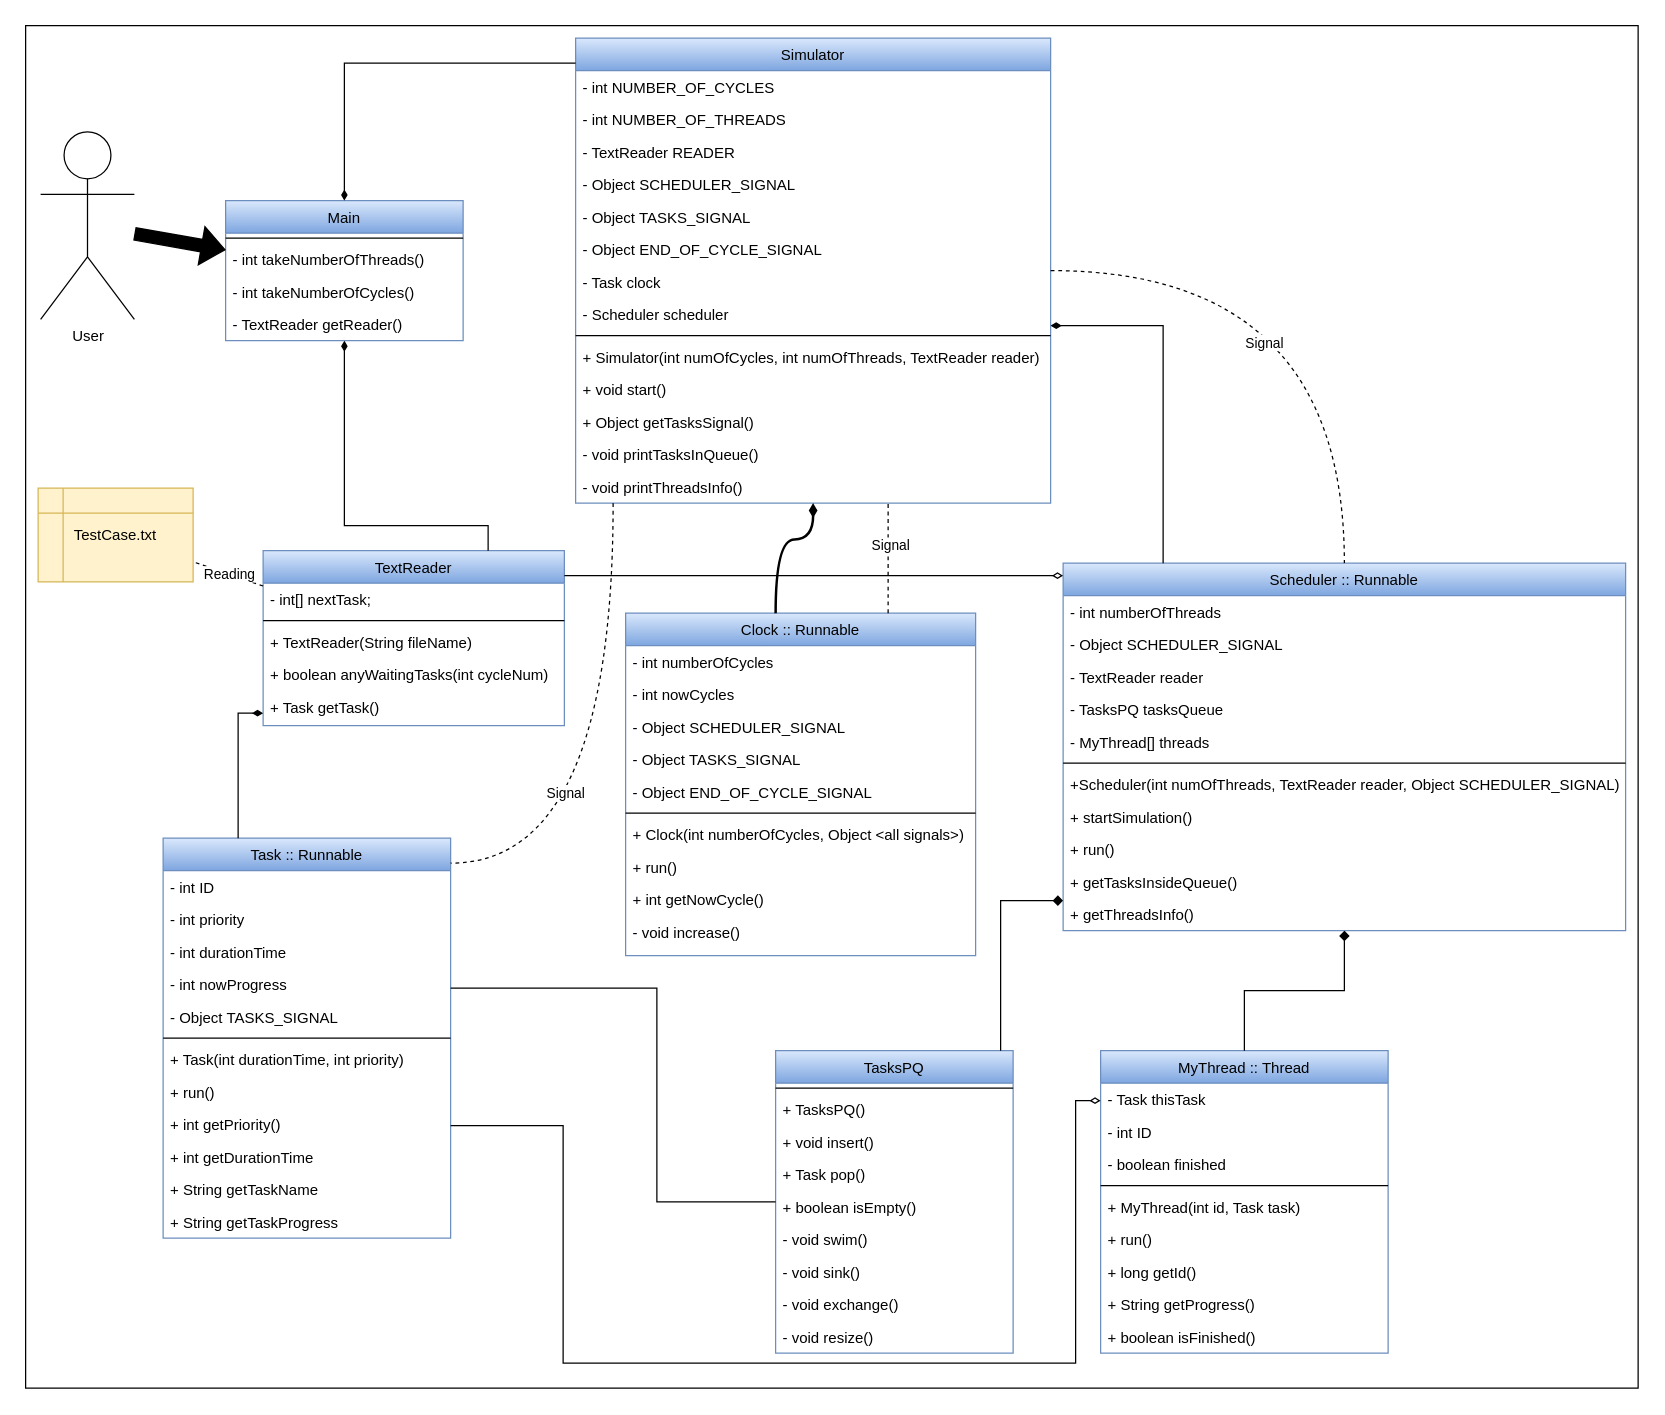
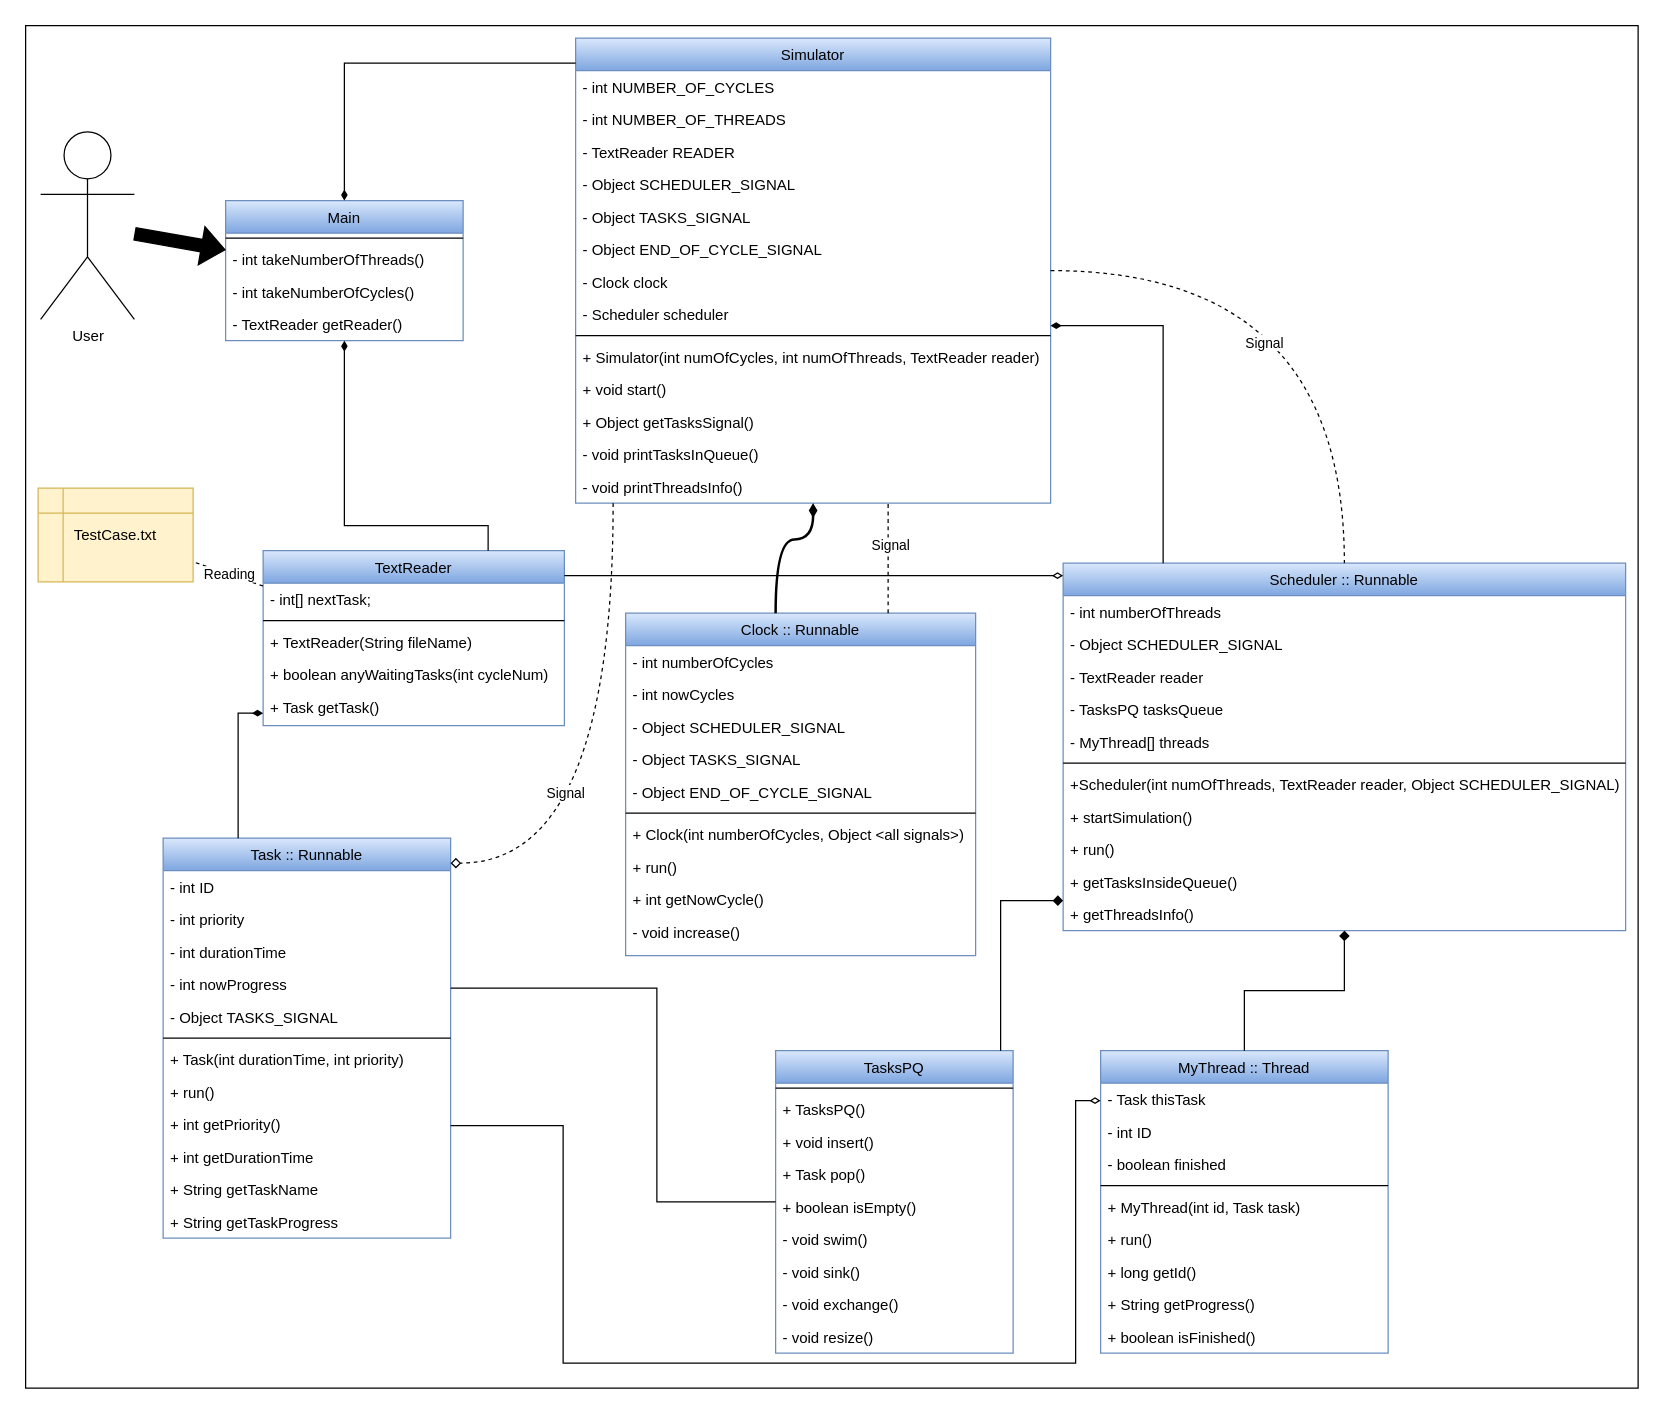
node "- Task clock": label "- Task clock" -> "- Clock clock"
edge "Simulator" -- "Task :: Runnable": arrowhead none -> diamond
